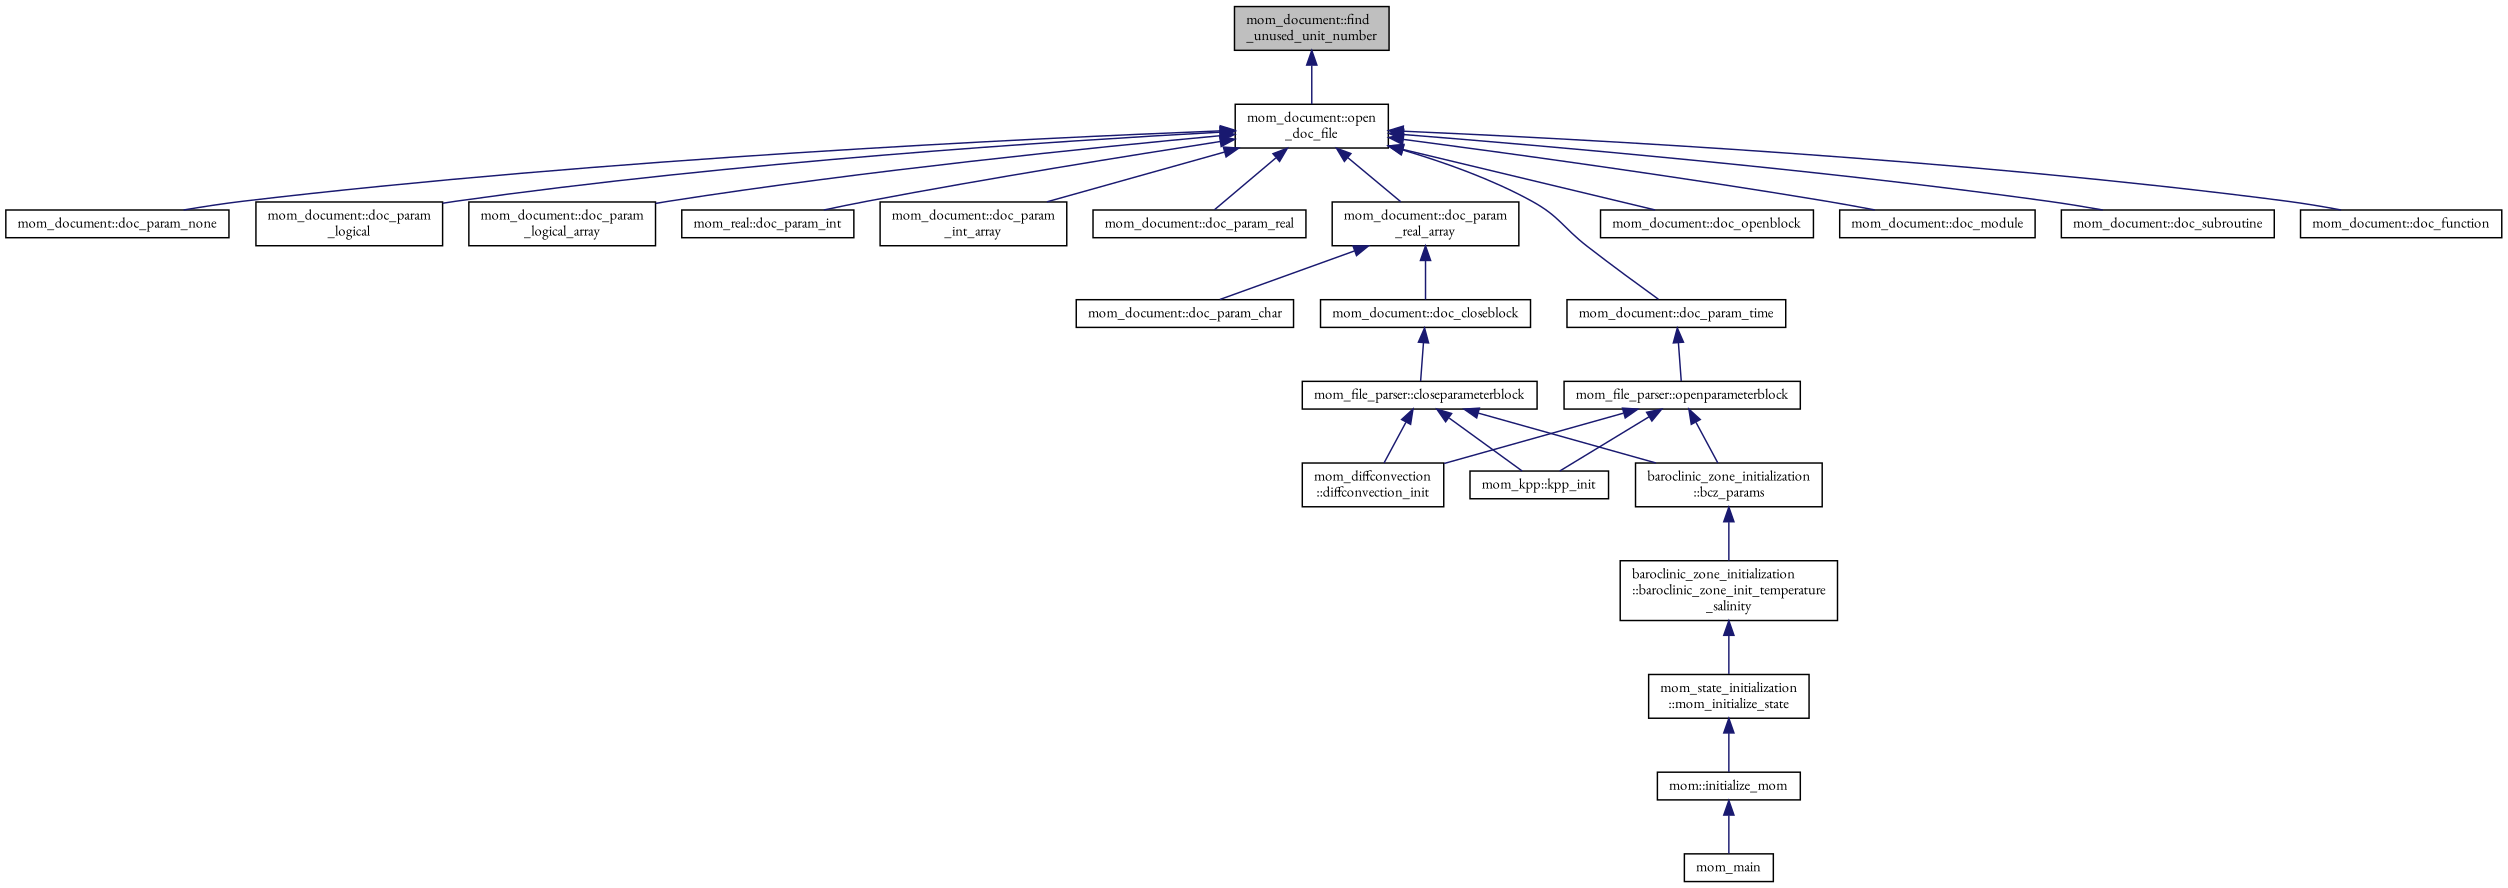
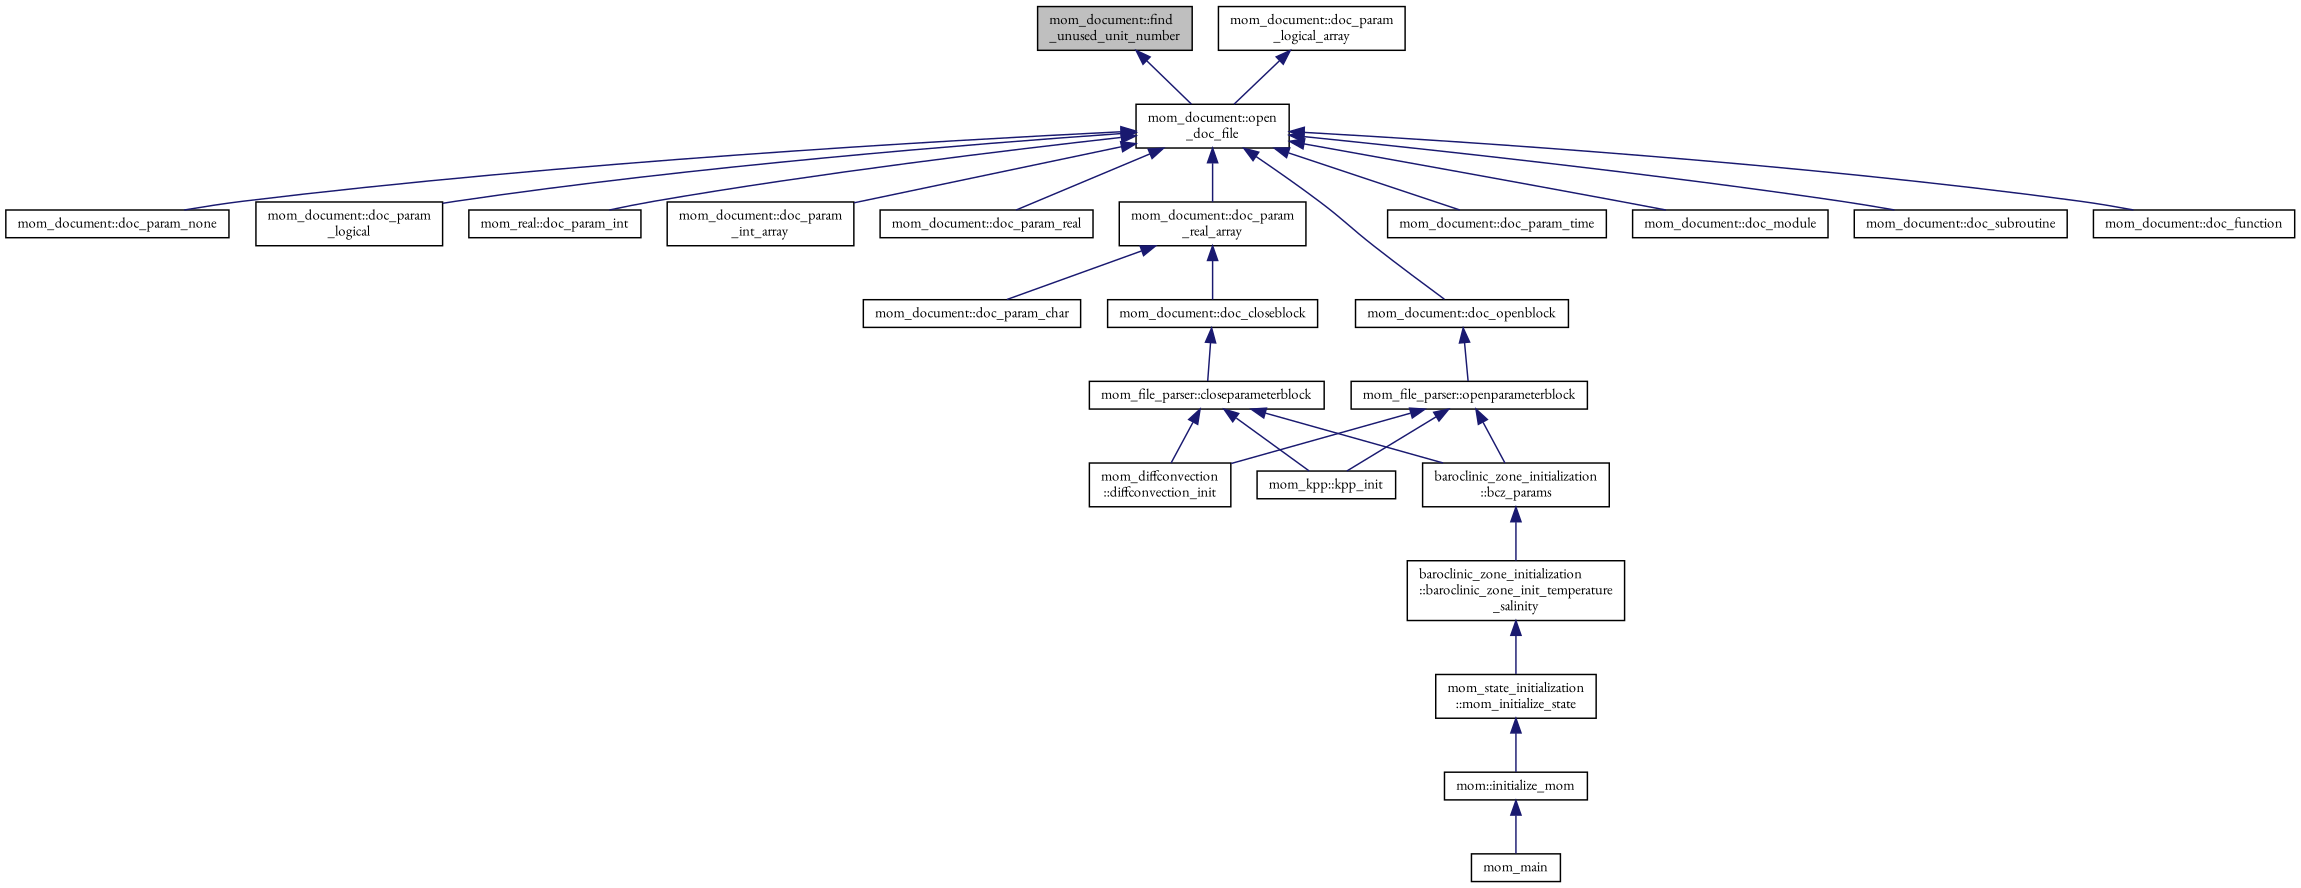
edge "mom_document::doc_param _logical_array" -> "mom_document::open _doc_file": reversed
edge "mom_file_parser::openparameterblock" -> "mom_document::doc_param_time": now "mom_file_parser::openparameterblock" -> "mom_document::doc_openblock"
